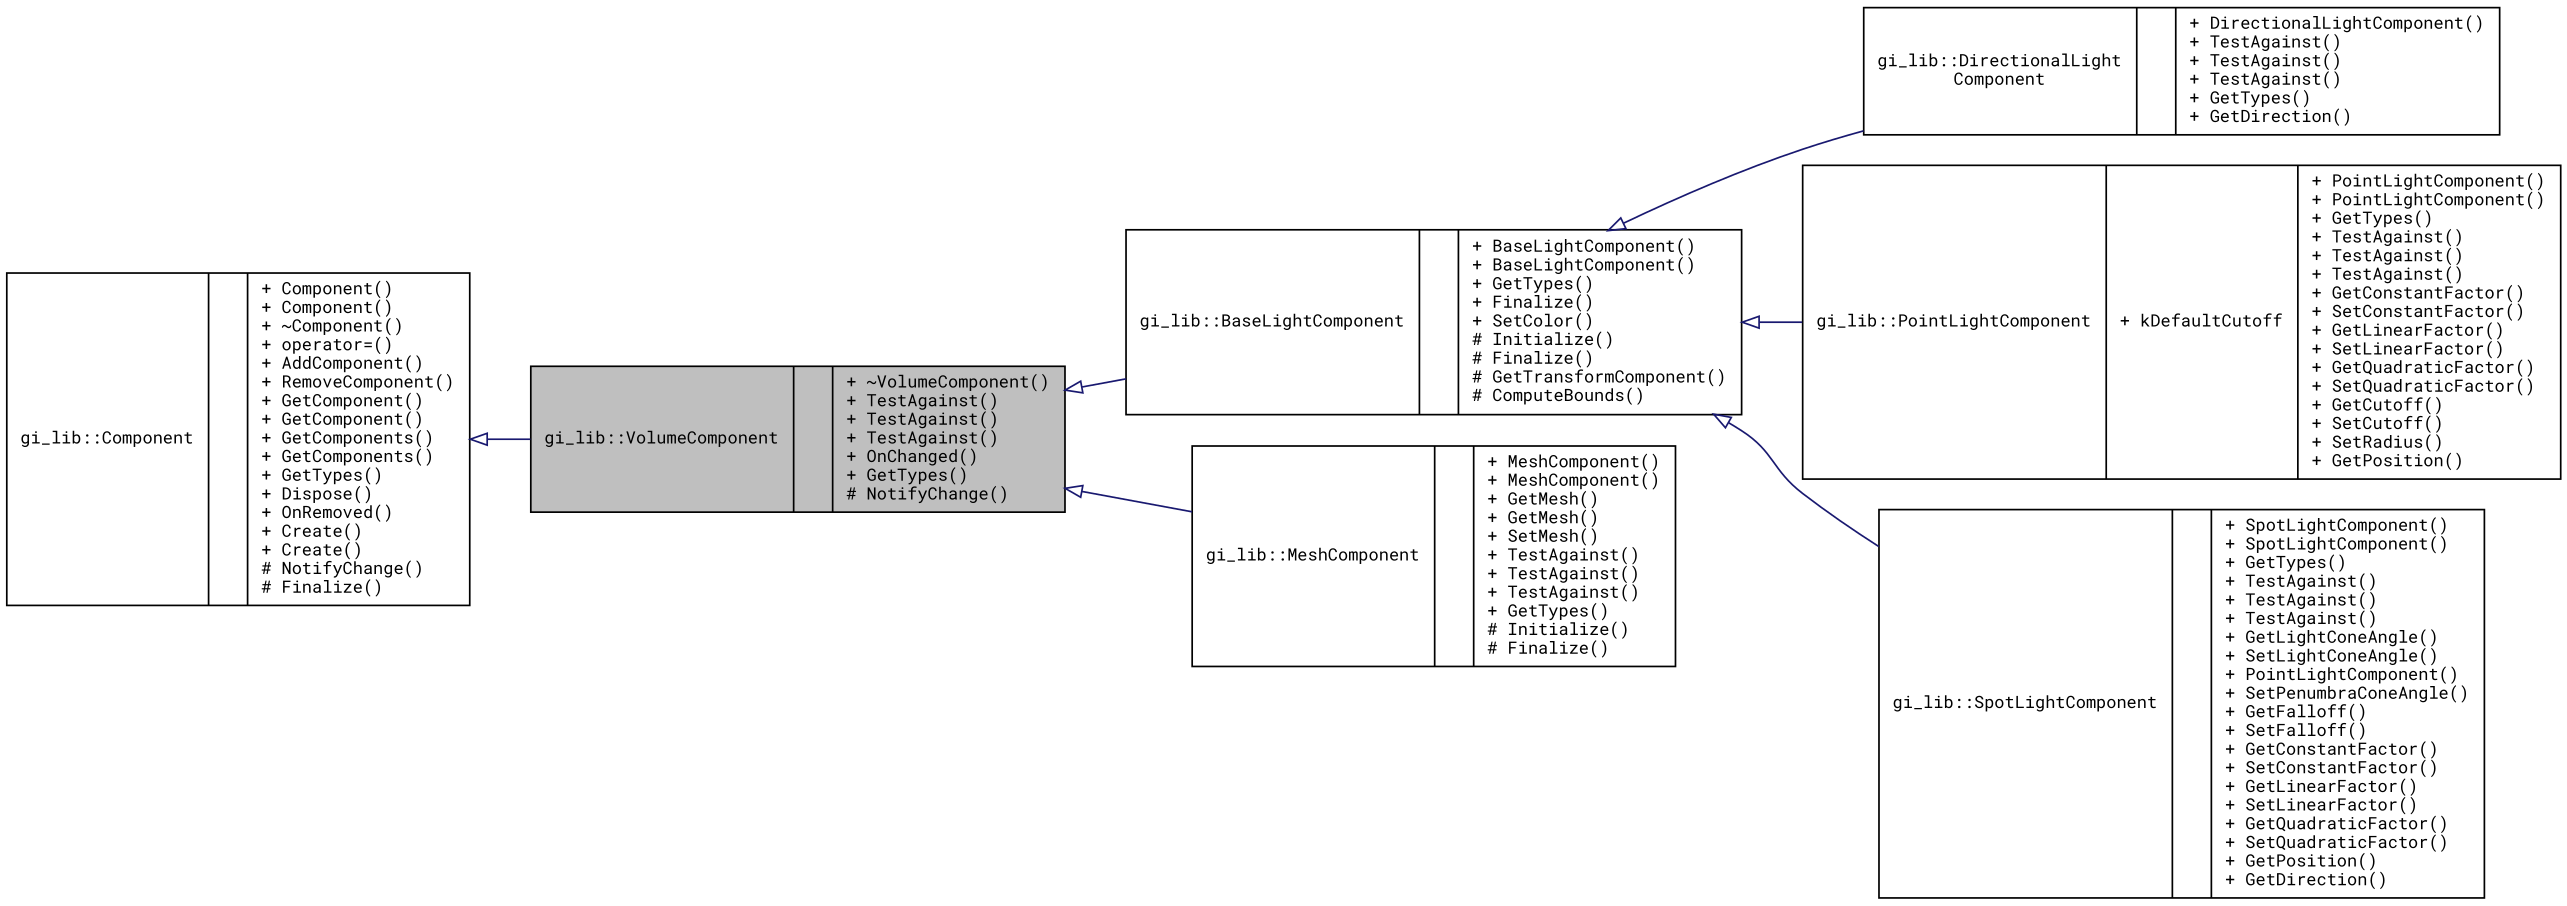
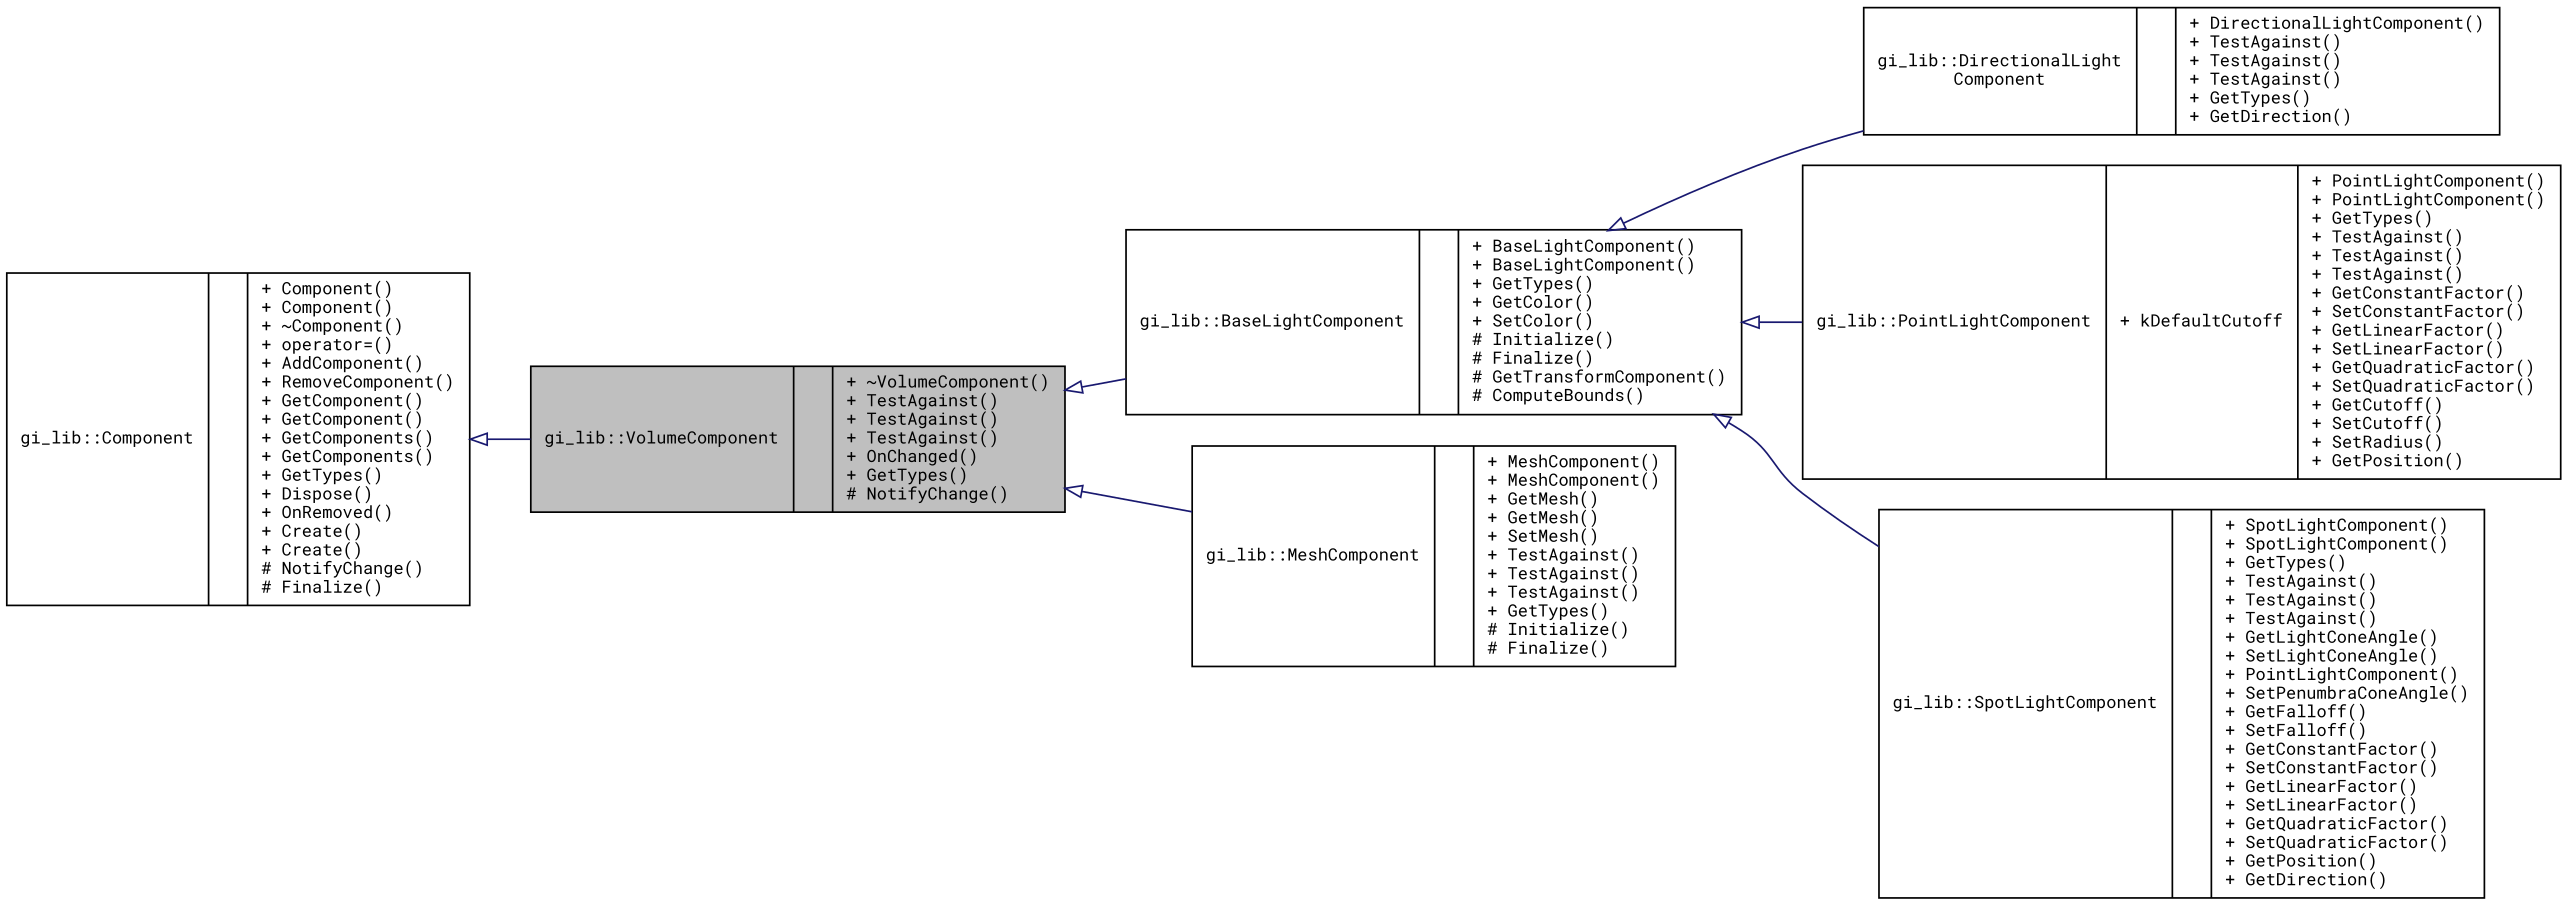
node "gi_lib::BaseLightComponent": text "+ Finalize()" -> "+ GetColor()"
